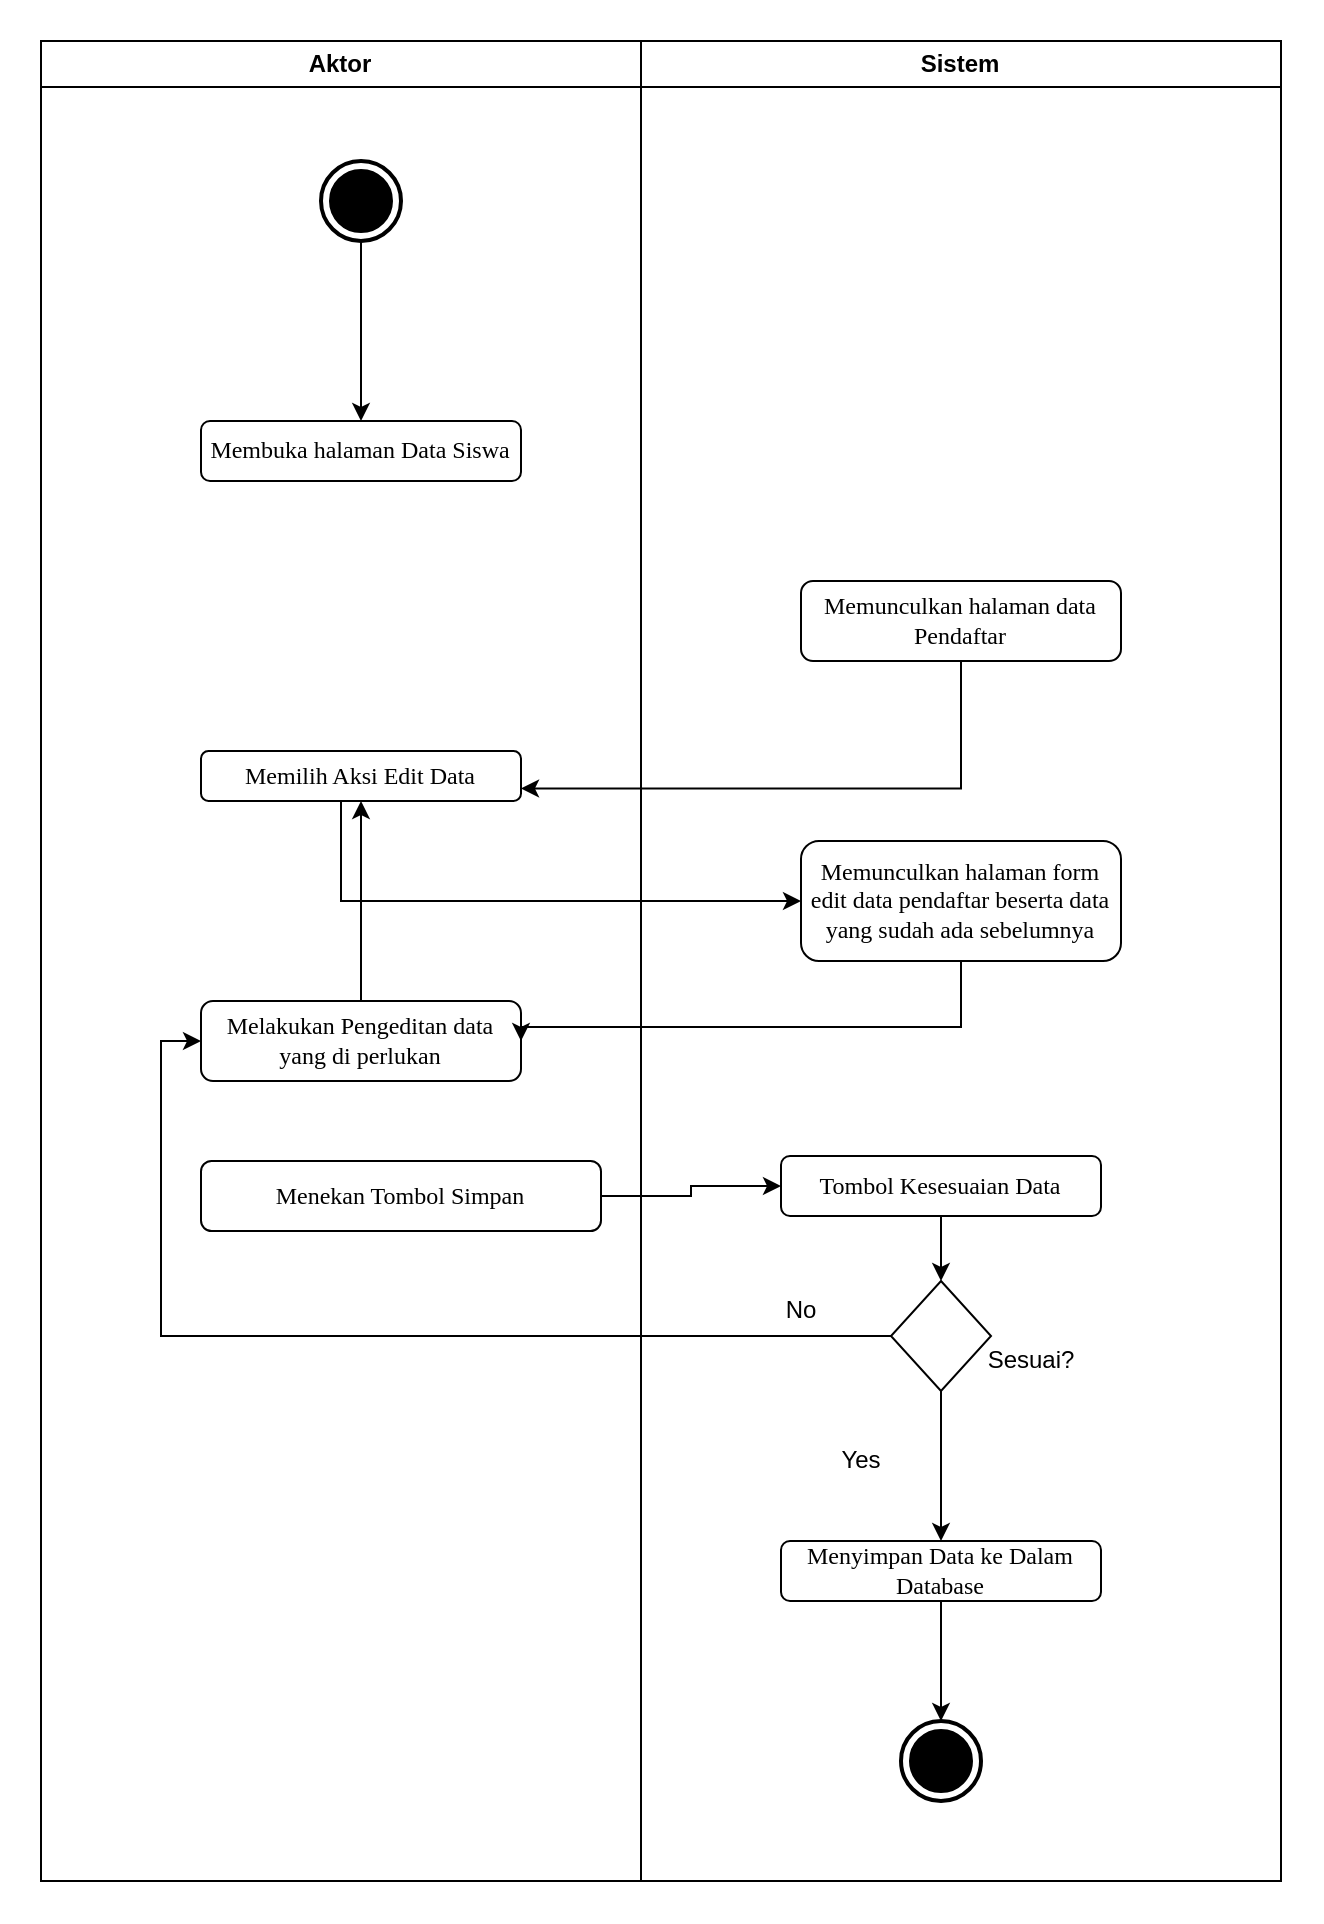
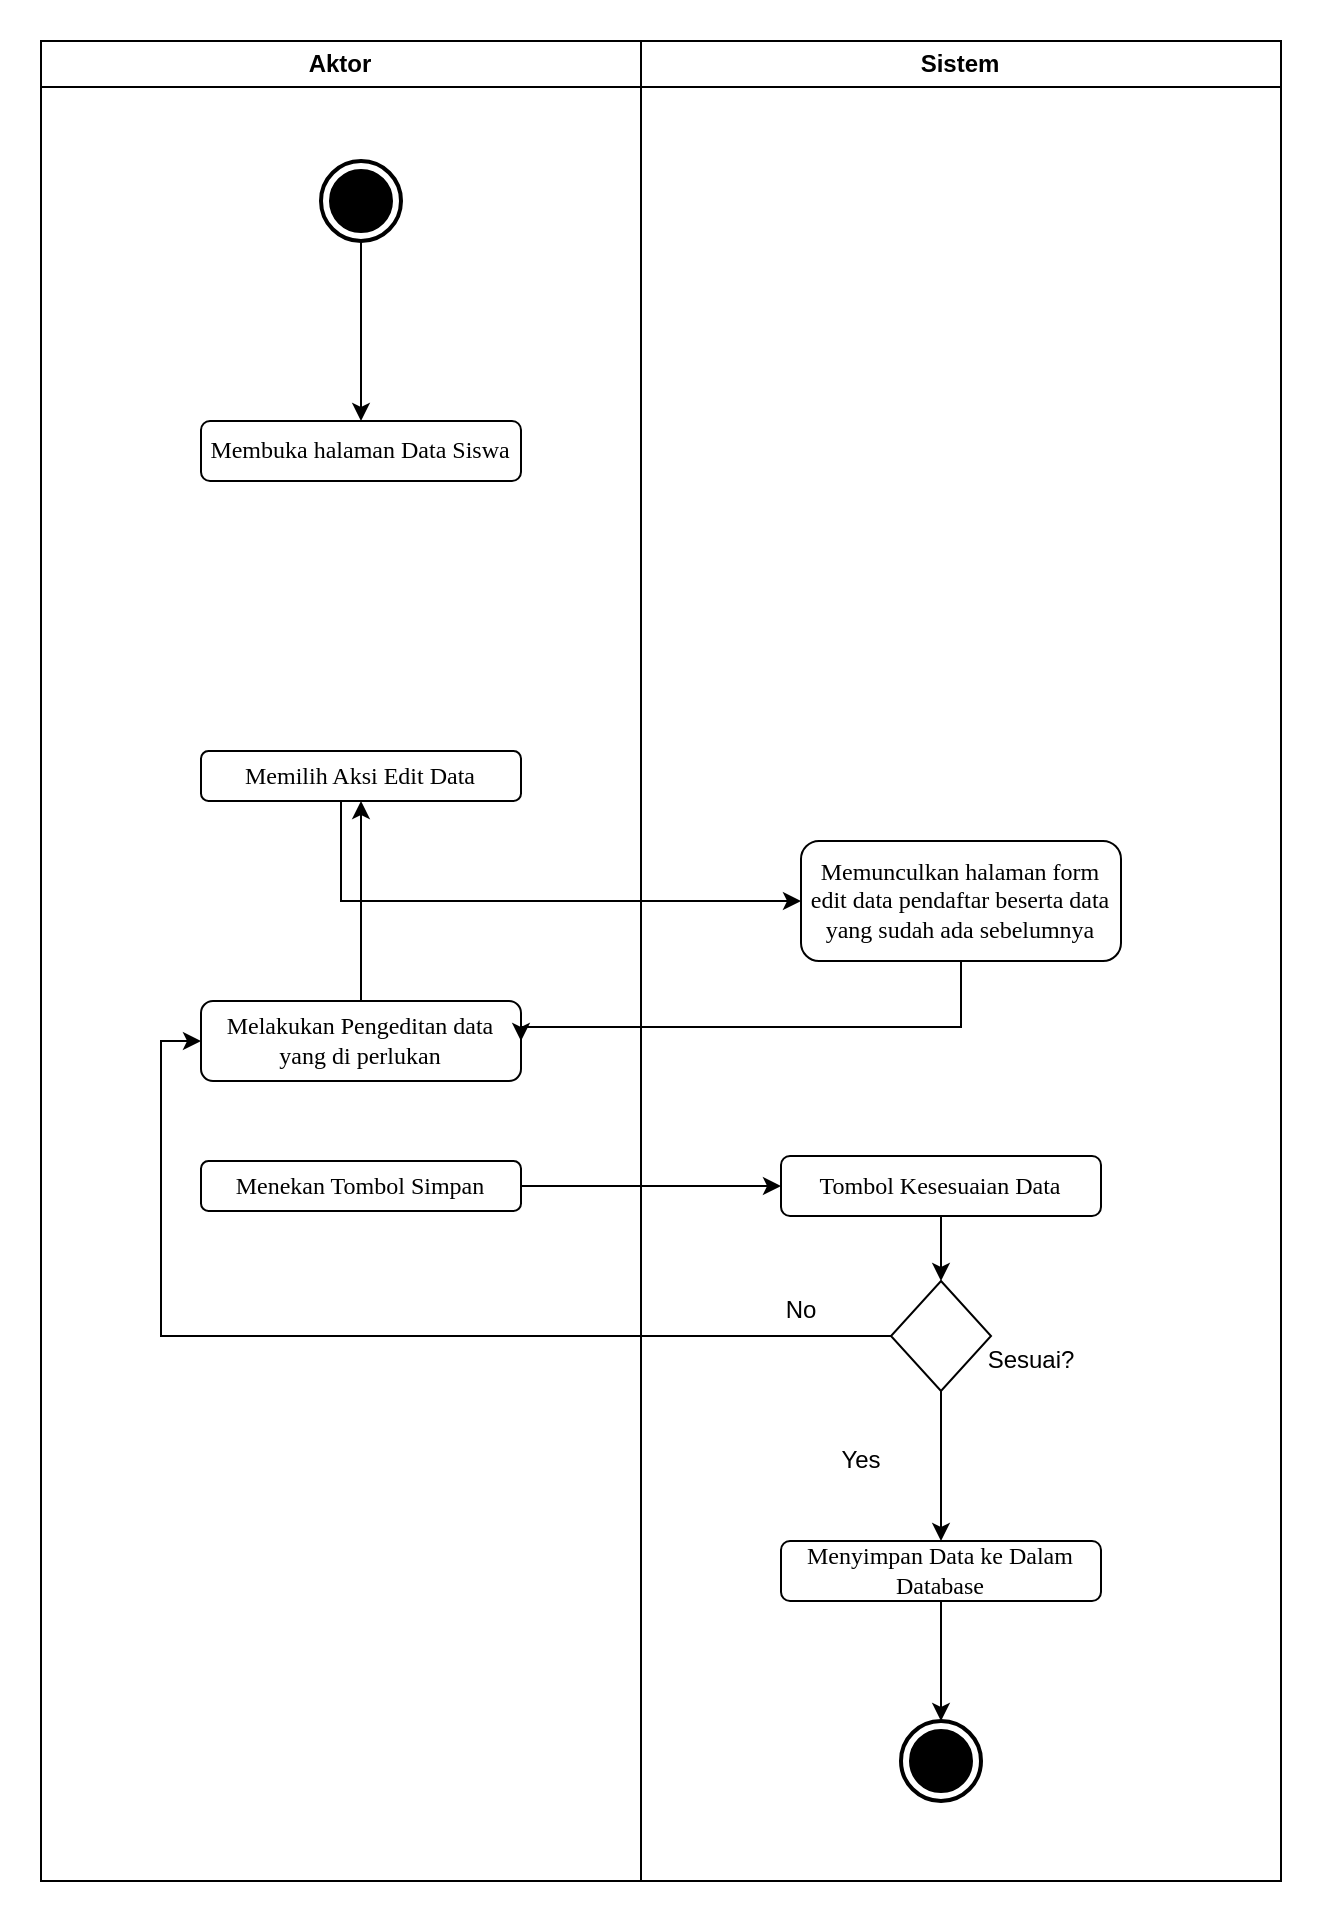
node "Memunculkan halaman data Pendaftar": removed
edge "Memunculkan halaman data Pendaftar" -> "Memilih Aksi Edit Data": removed
node "Menekan Tombol Simpan": size 400x70 -> 320x50
